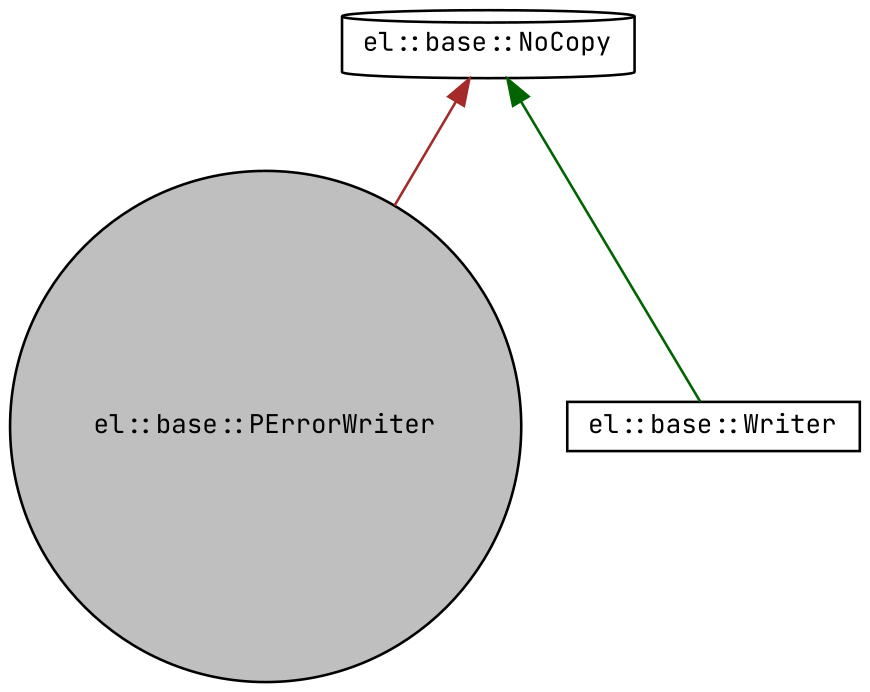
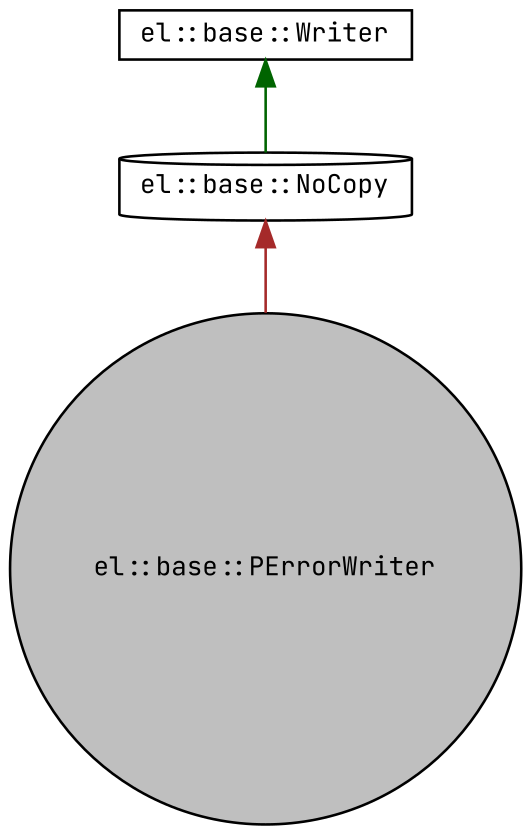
edge "el::base::Writer" -> "el::base::NoCopy": reversed
